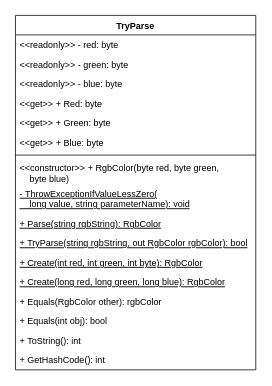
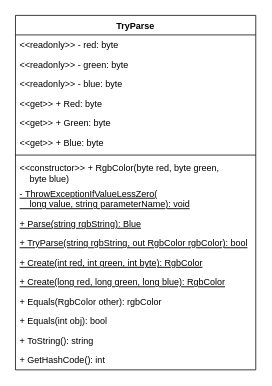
node "+ Parse(string rgbString): RgbColor": label "+ Parse(string rgbString): RgbColor" -> "+ Parse(string rgbString): Blue"
node "+ ToString(): int": label "+ ToString(): int" -> "+ ToString(): string"
